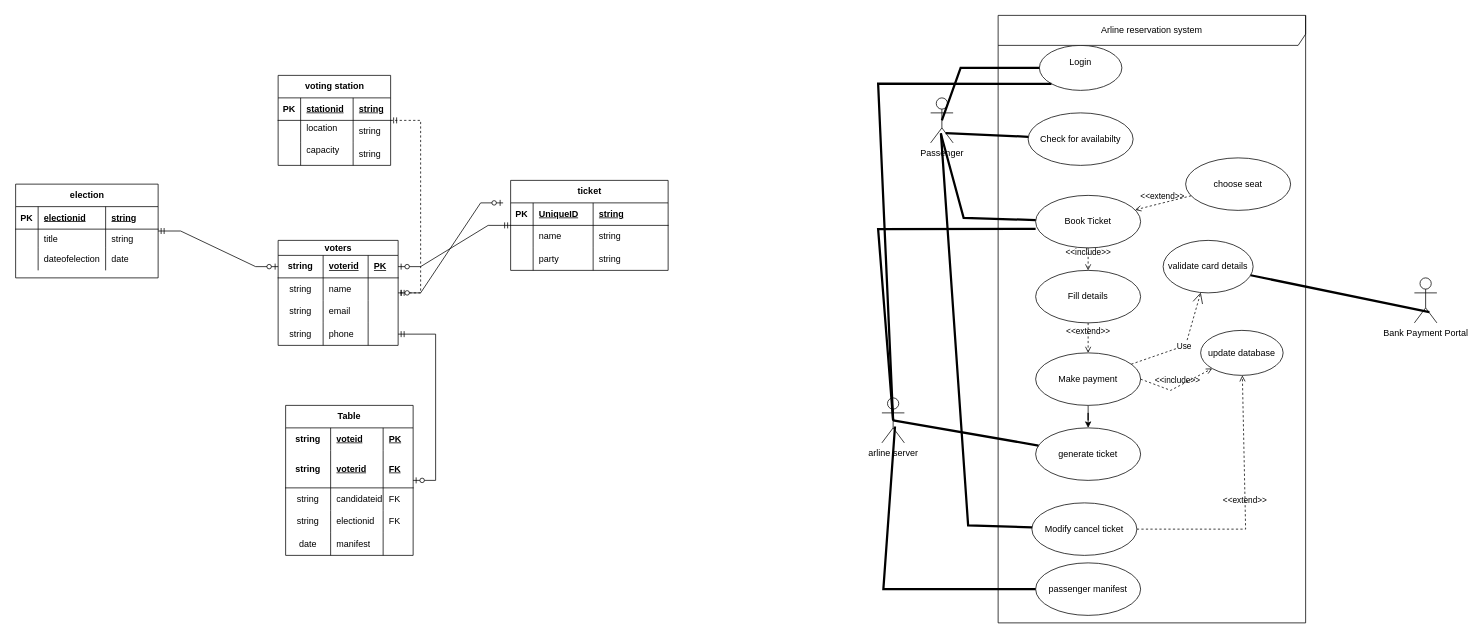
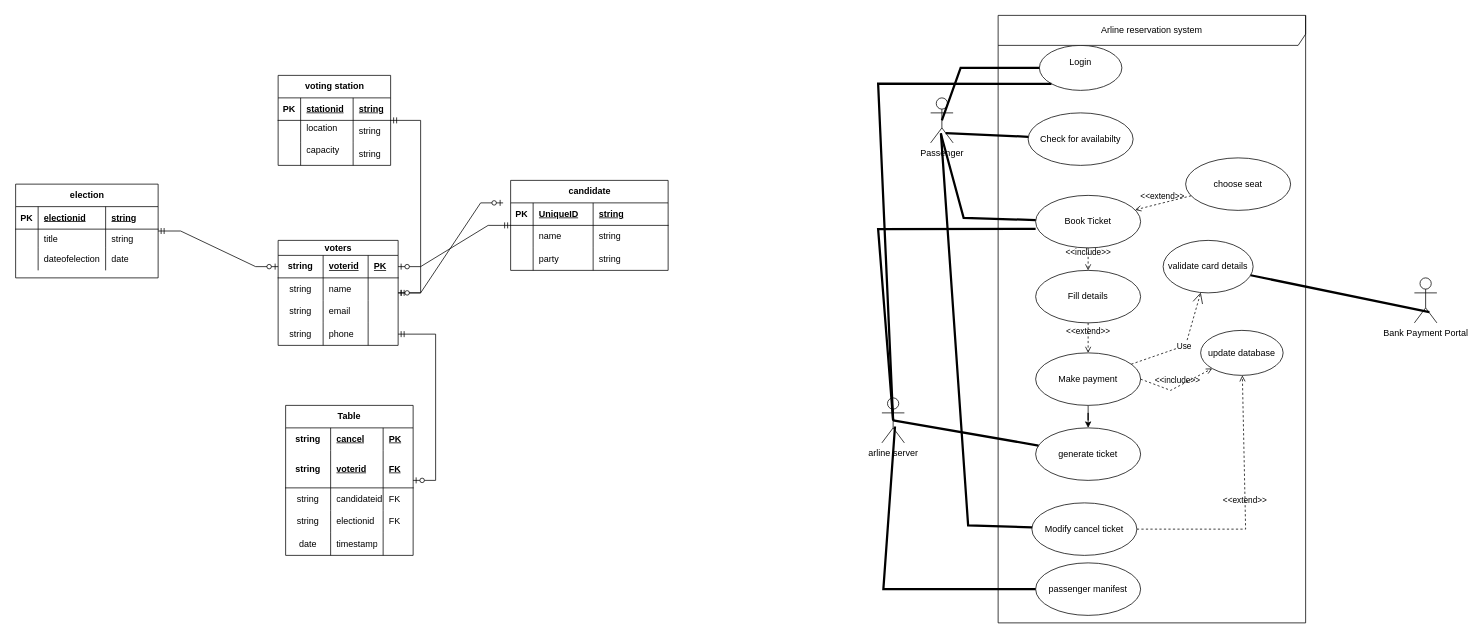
edge "voting station" -- "voters": style dashed -> solid
node "ticket": label "ticket" -> "candidate"
node "voteid": label "voteid" -> "cancel"
node "manifest": label "manifest" -> "timestamp"
